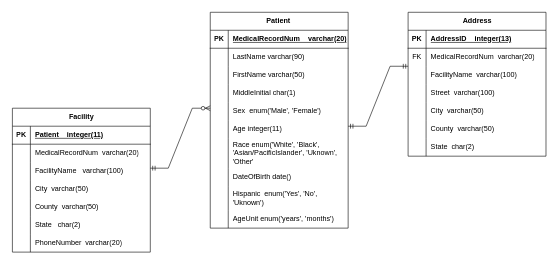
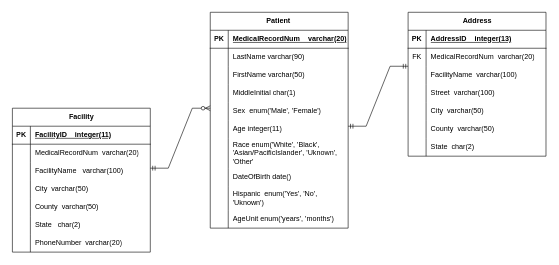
node "Patient integer(11)": label "Patient integer(11)" -> "FacilityID integer(11)"
